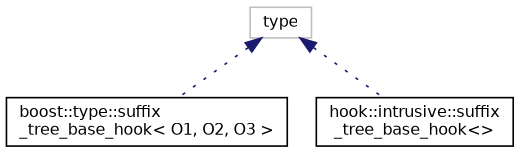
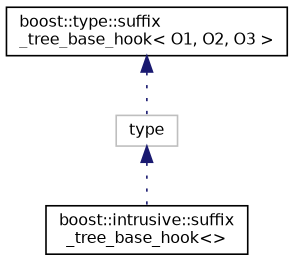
edge "boost::type::suffix _tree_base_hook< O1, O2, O3 >" -> "type": reversed
node "hook::intrusive::suffix _tree_base_hook<>": label "hook::intrusive::suffix _tree_base_hook<>" -> "boost::intrusive::suffix _tree_base_hook<>"
